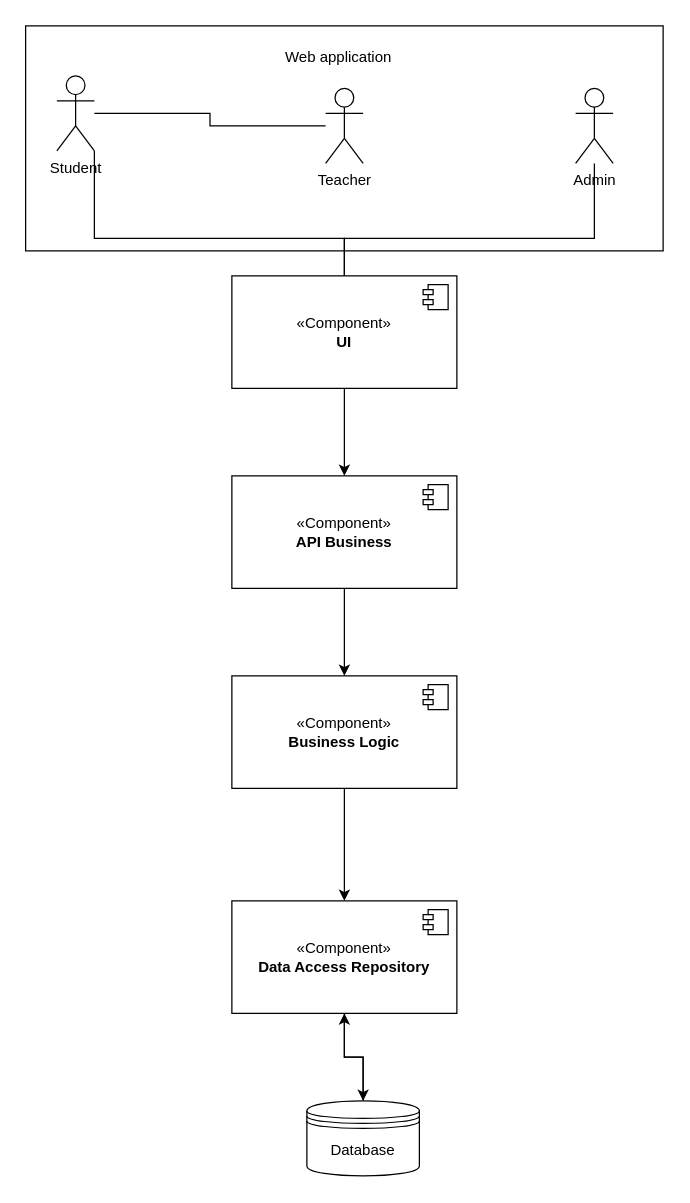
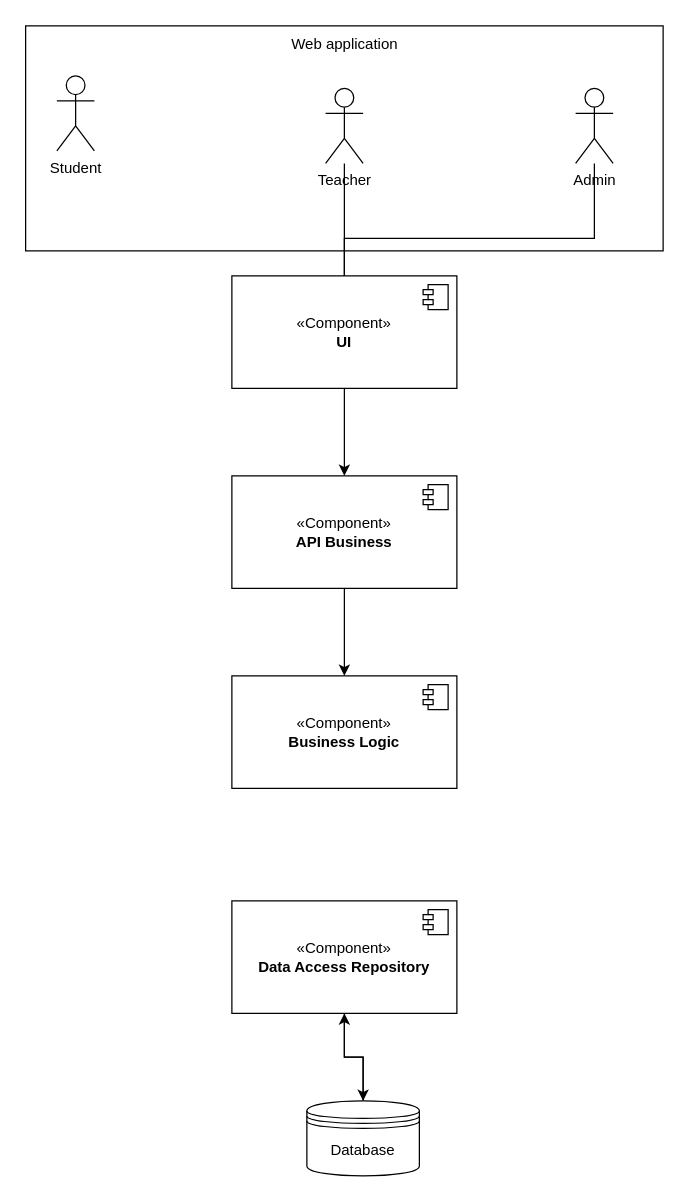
node "Web application": moved (338, 57) -> (344, 44)
edge "Student" -- "Teacher": now "«Component» UI" -- "Teacher"
edge "Student" -- "«Component» UI": removed
edge "«Component» Business Logic" -> "«Component» Data Access Repository": removed
